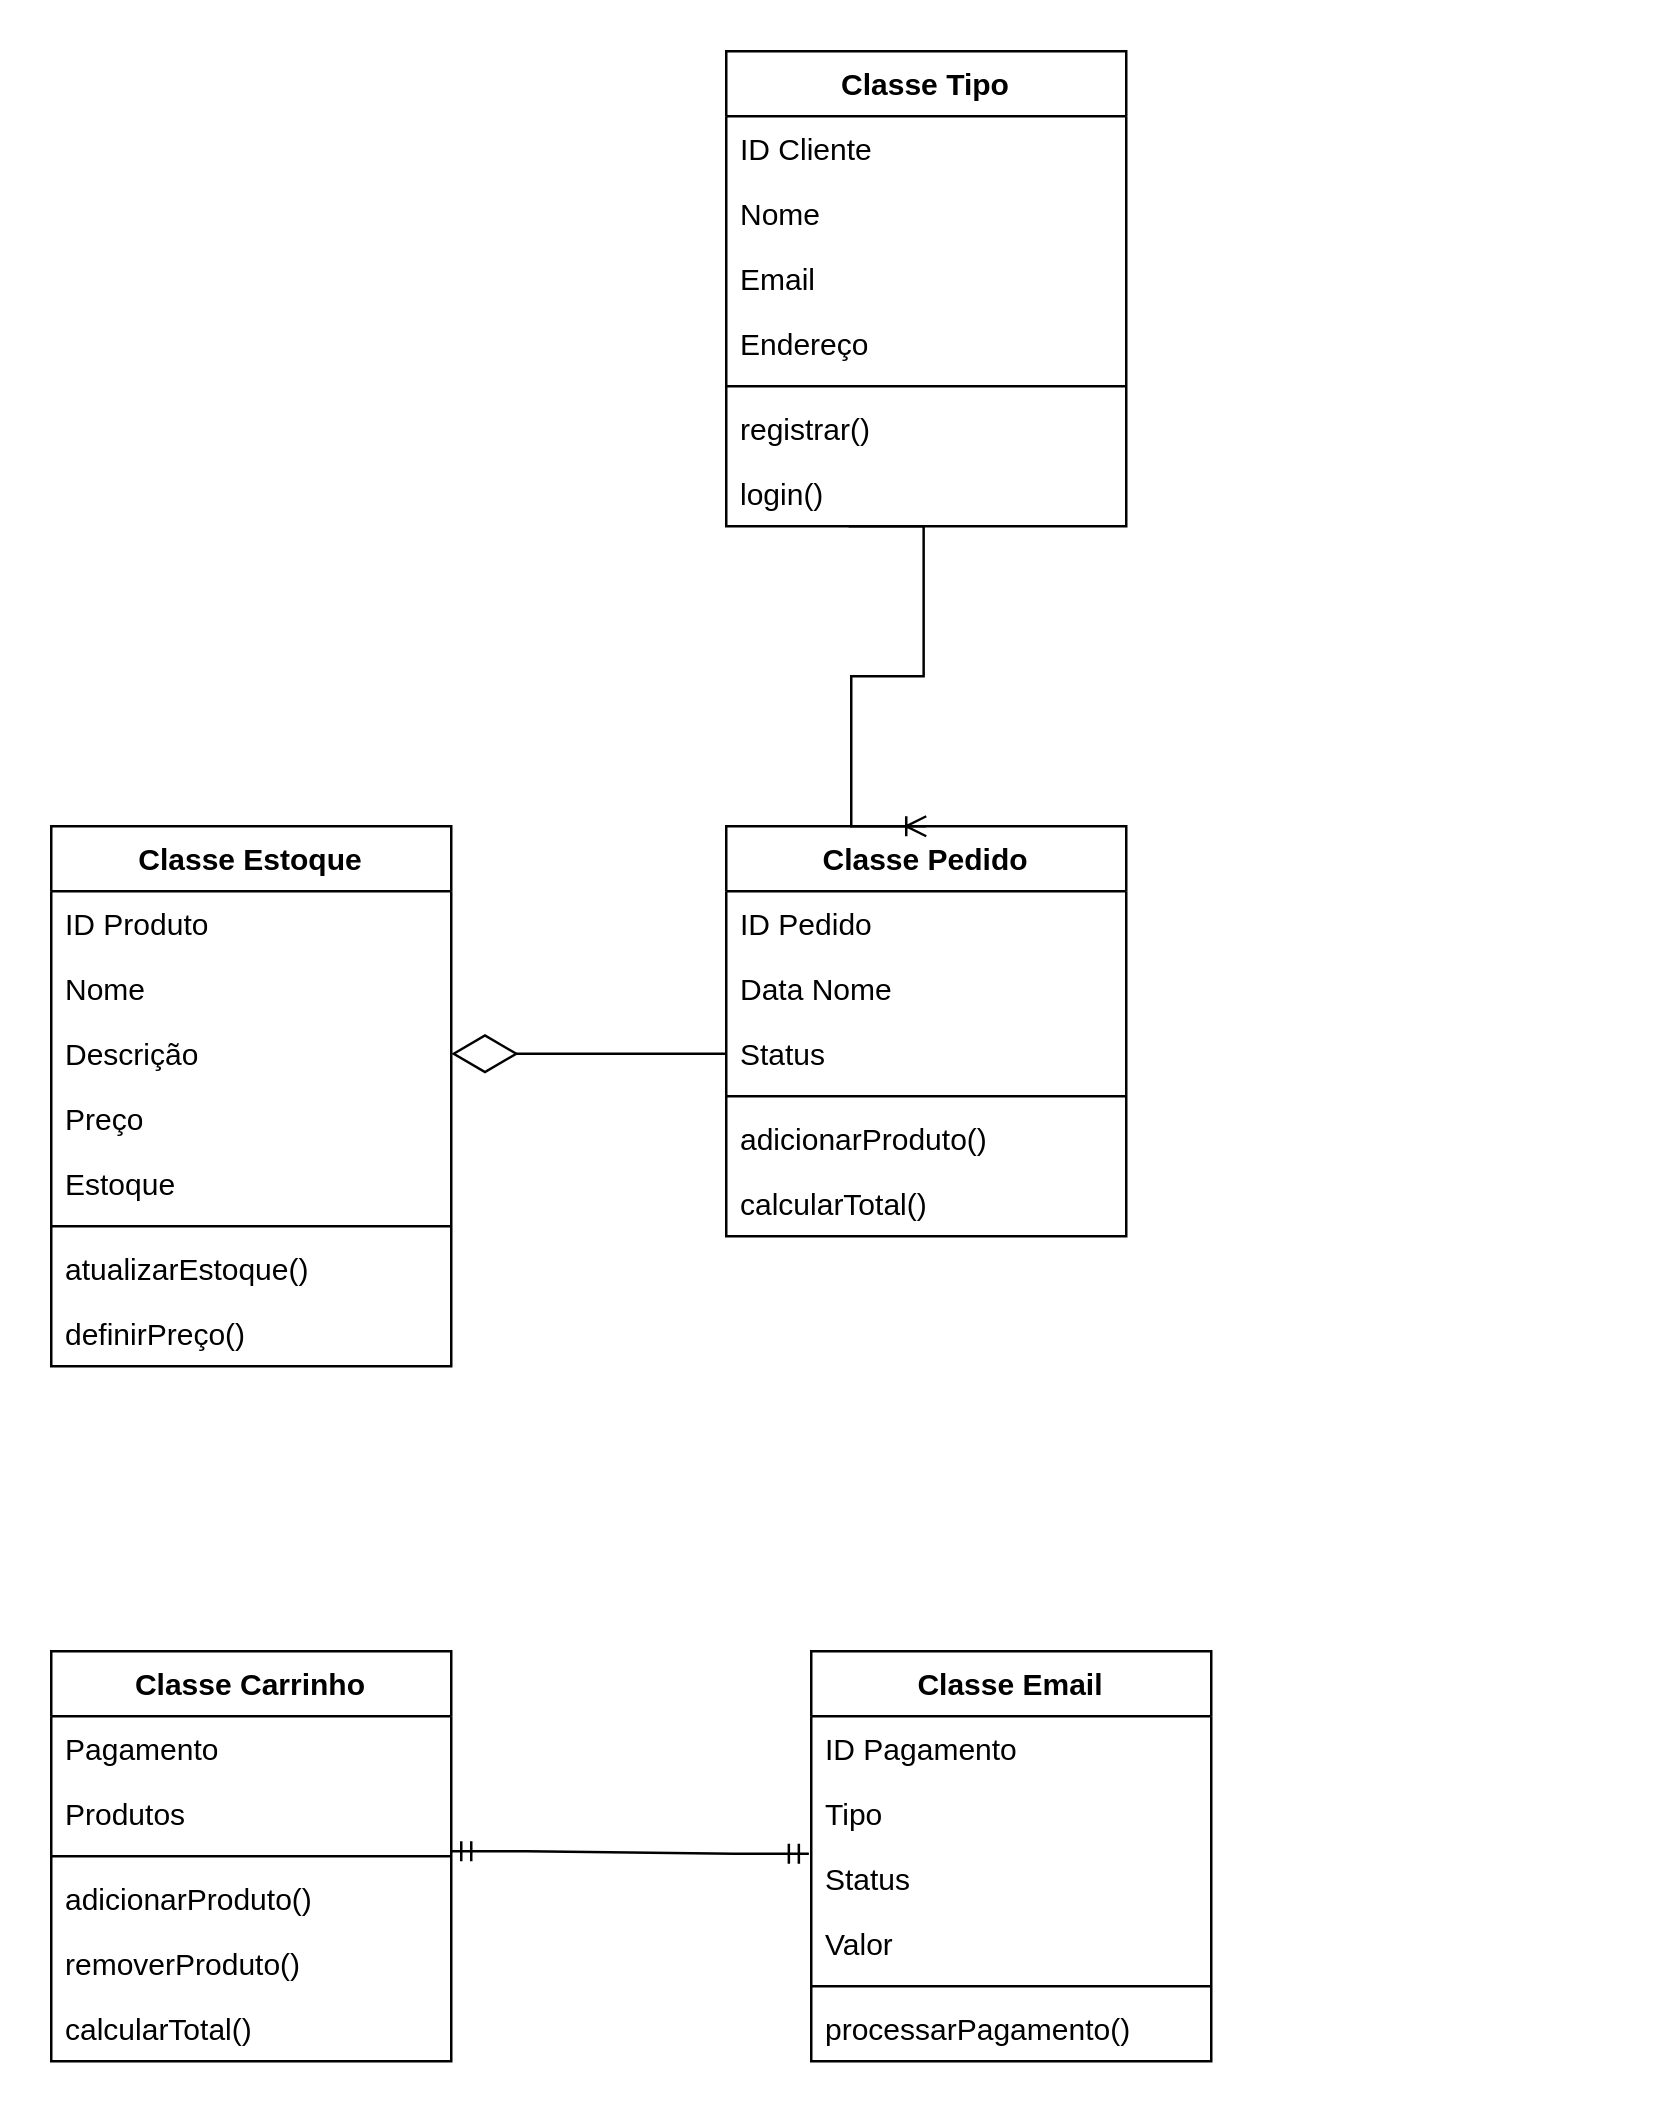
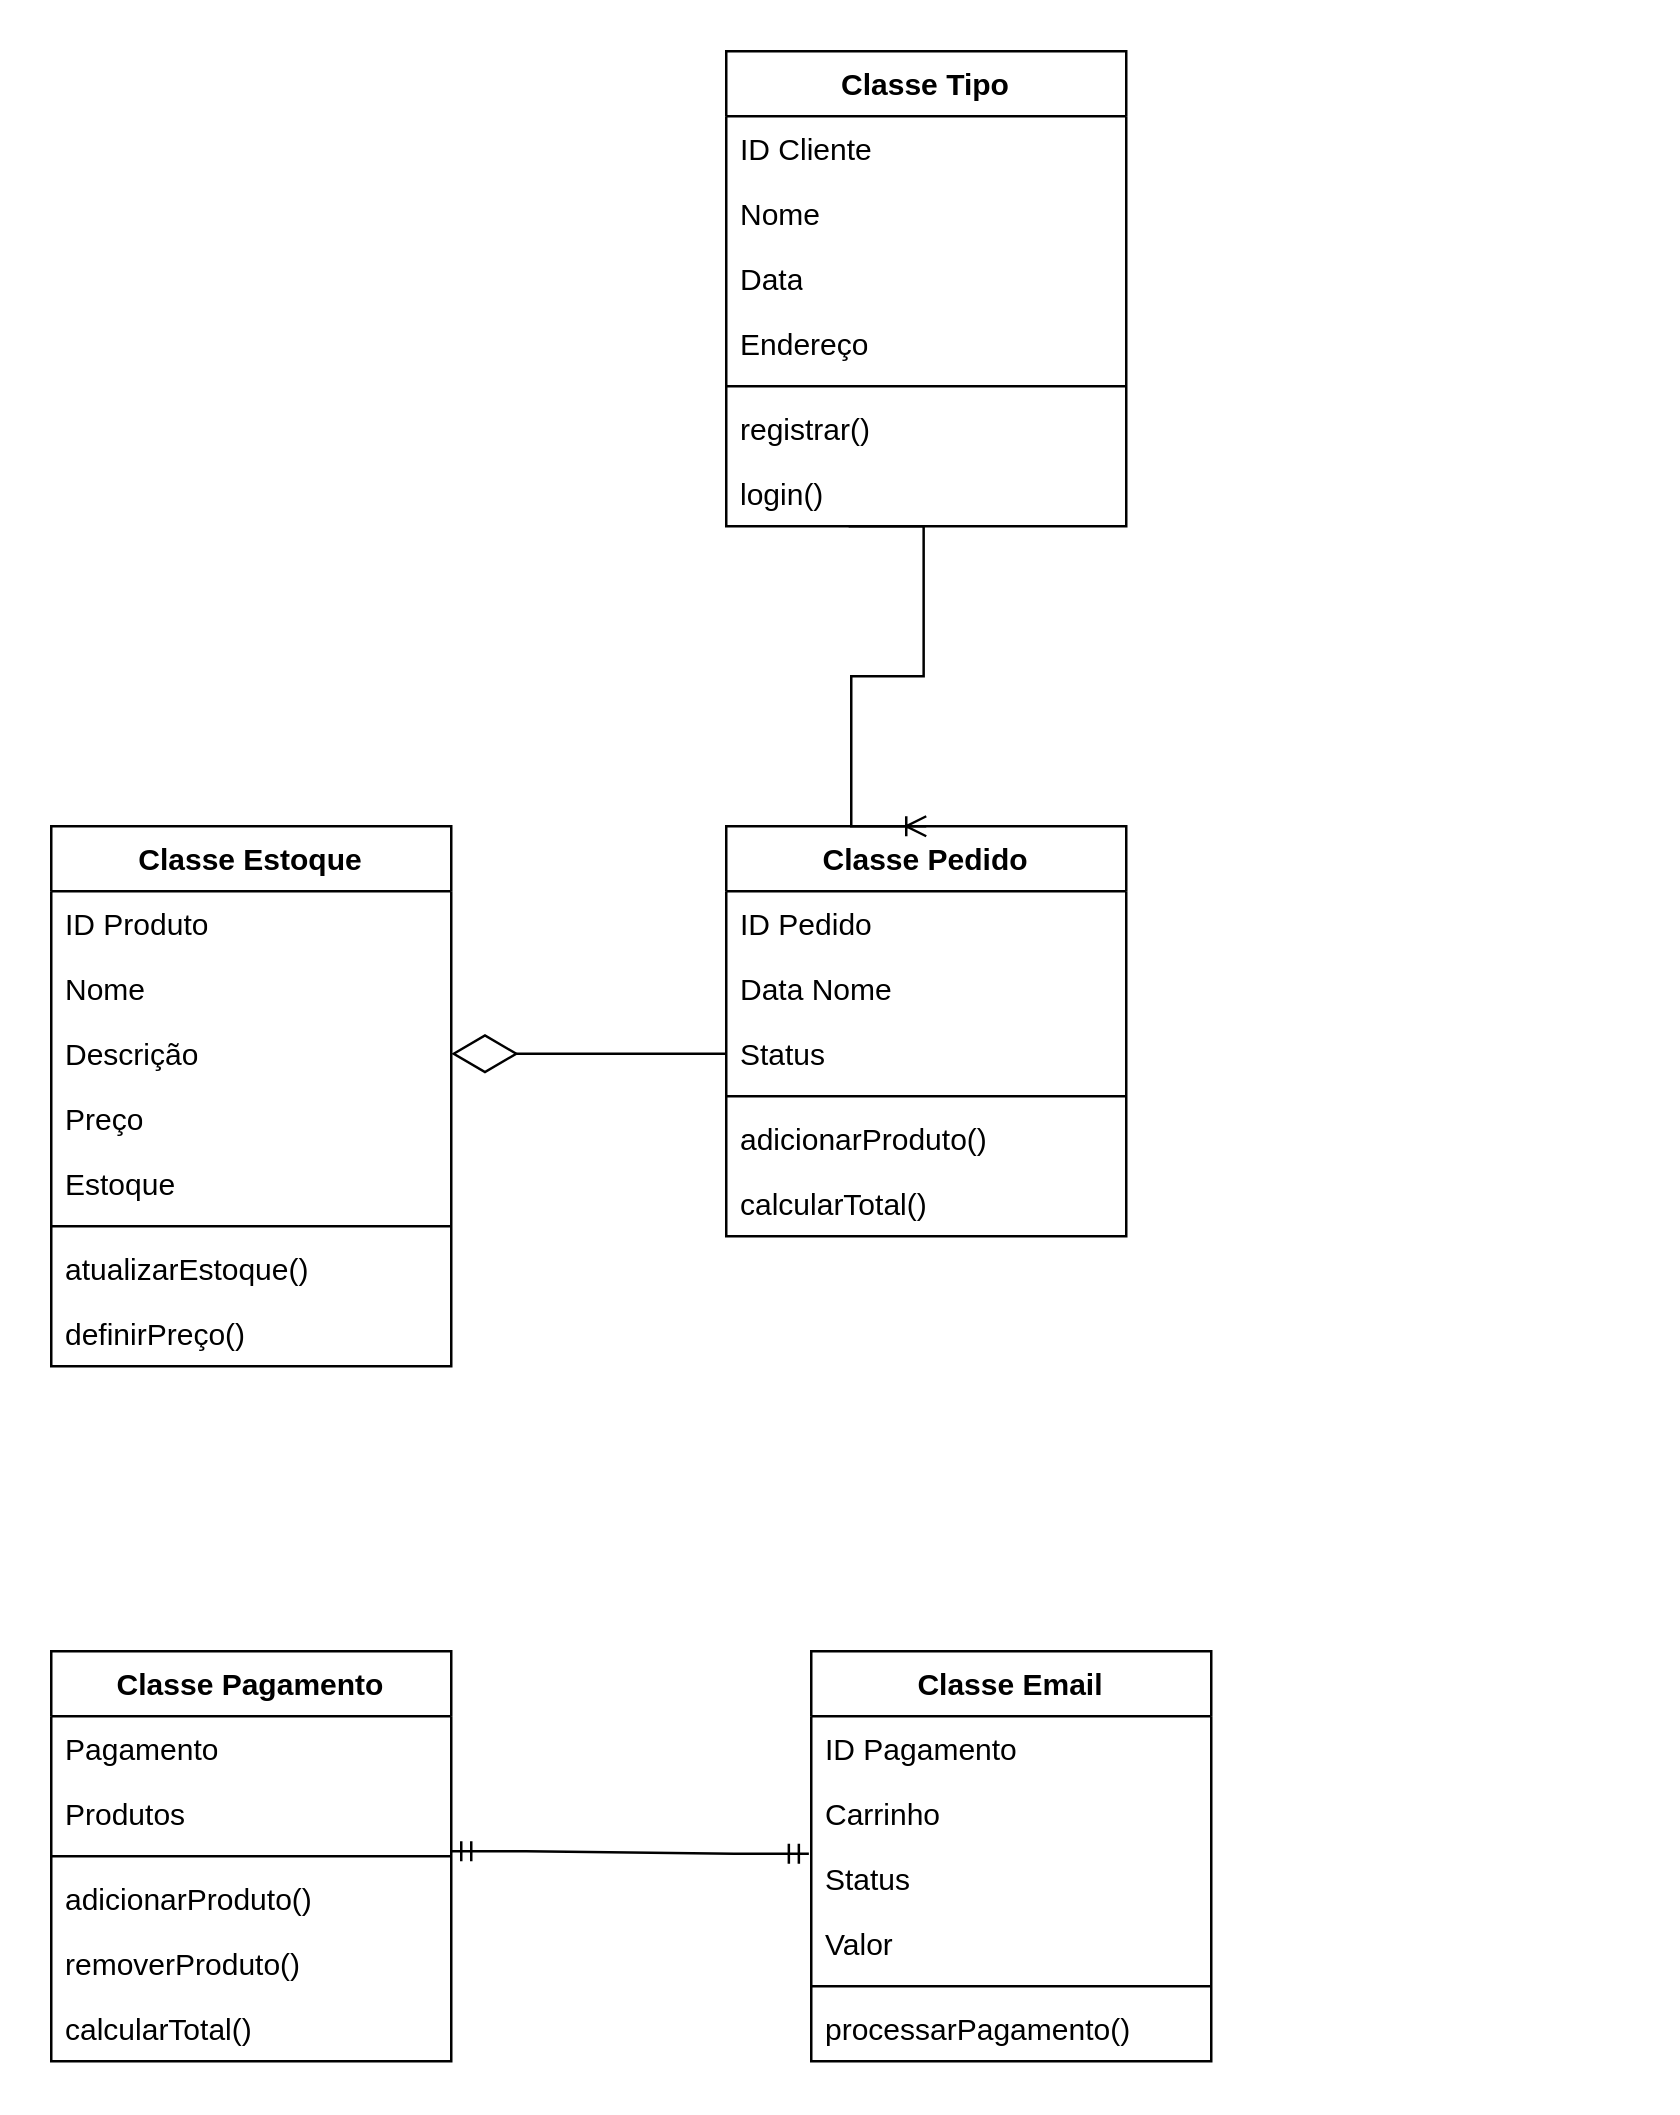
node "Email": label "Email" -> "Data"
node "Classe Carrinho": label "Classe Carrinho" -> "Classe Pagamento"
node "Tipo": label "Tipo" -> "Carrinho"
